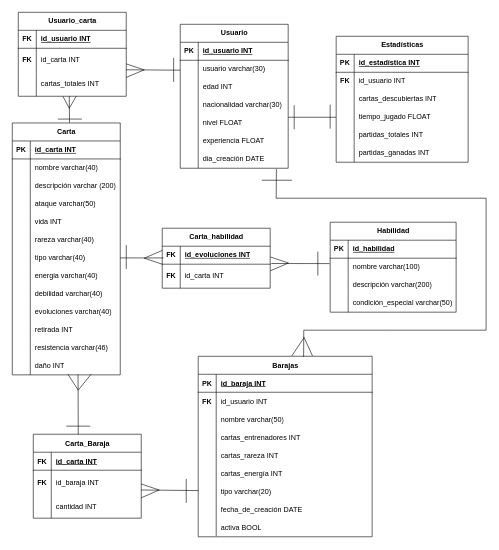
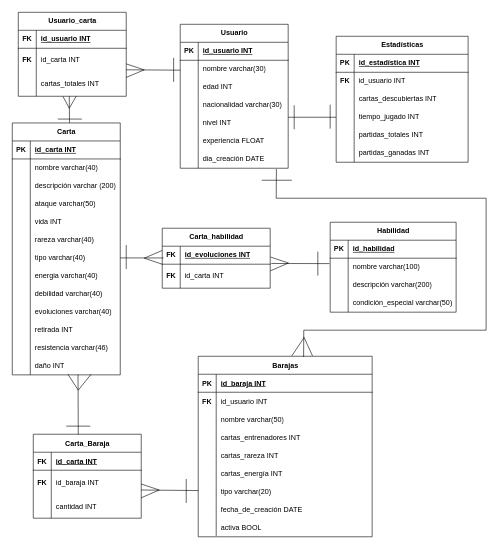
node "usuario varchar(30)": label "usuario varchar(30)" -> "nombre varchar(30)"
node "tiempo_jugado FLOAT": label "tiempo_jugado FLOAT" -> "tiempo_jugado INT"
node "nivel FLOAT": label "nivel FLOAT" -> "nivel INT"
